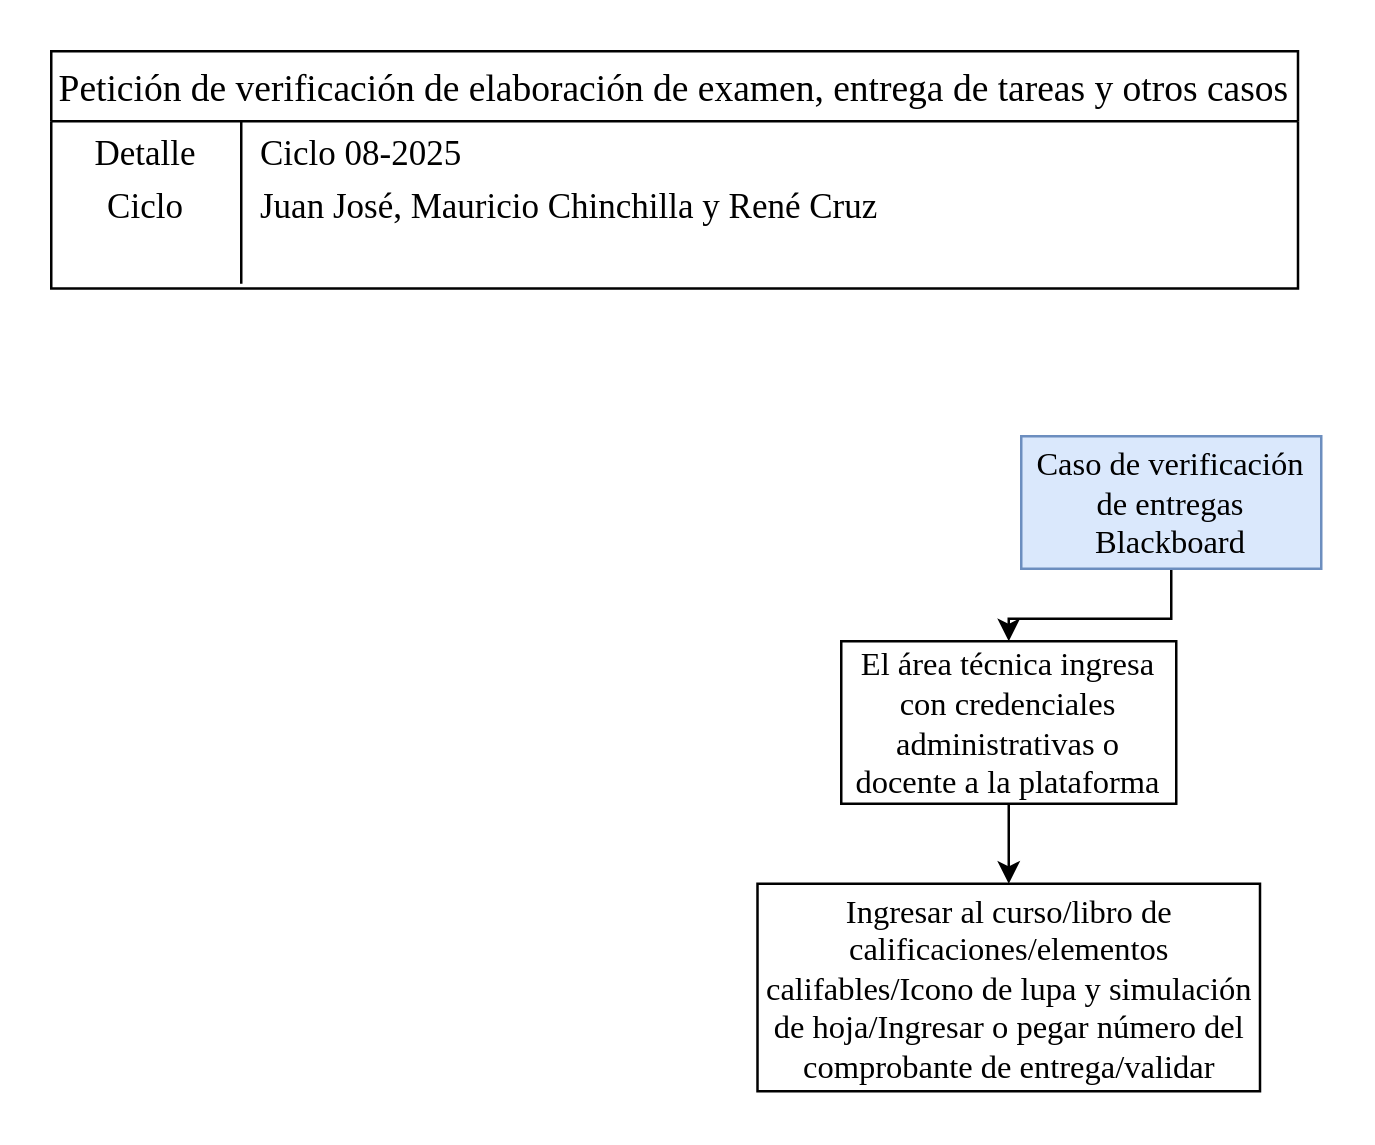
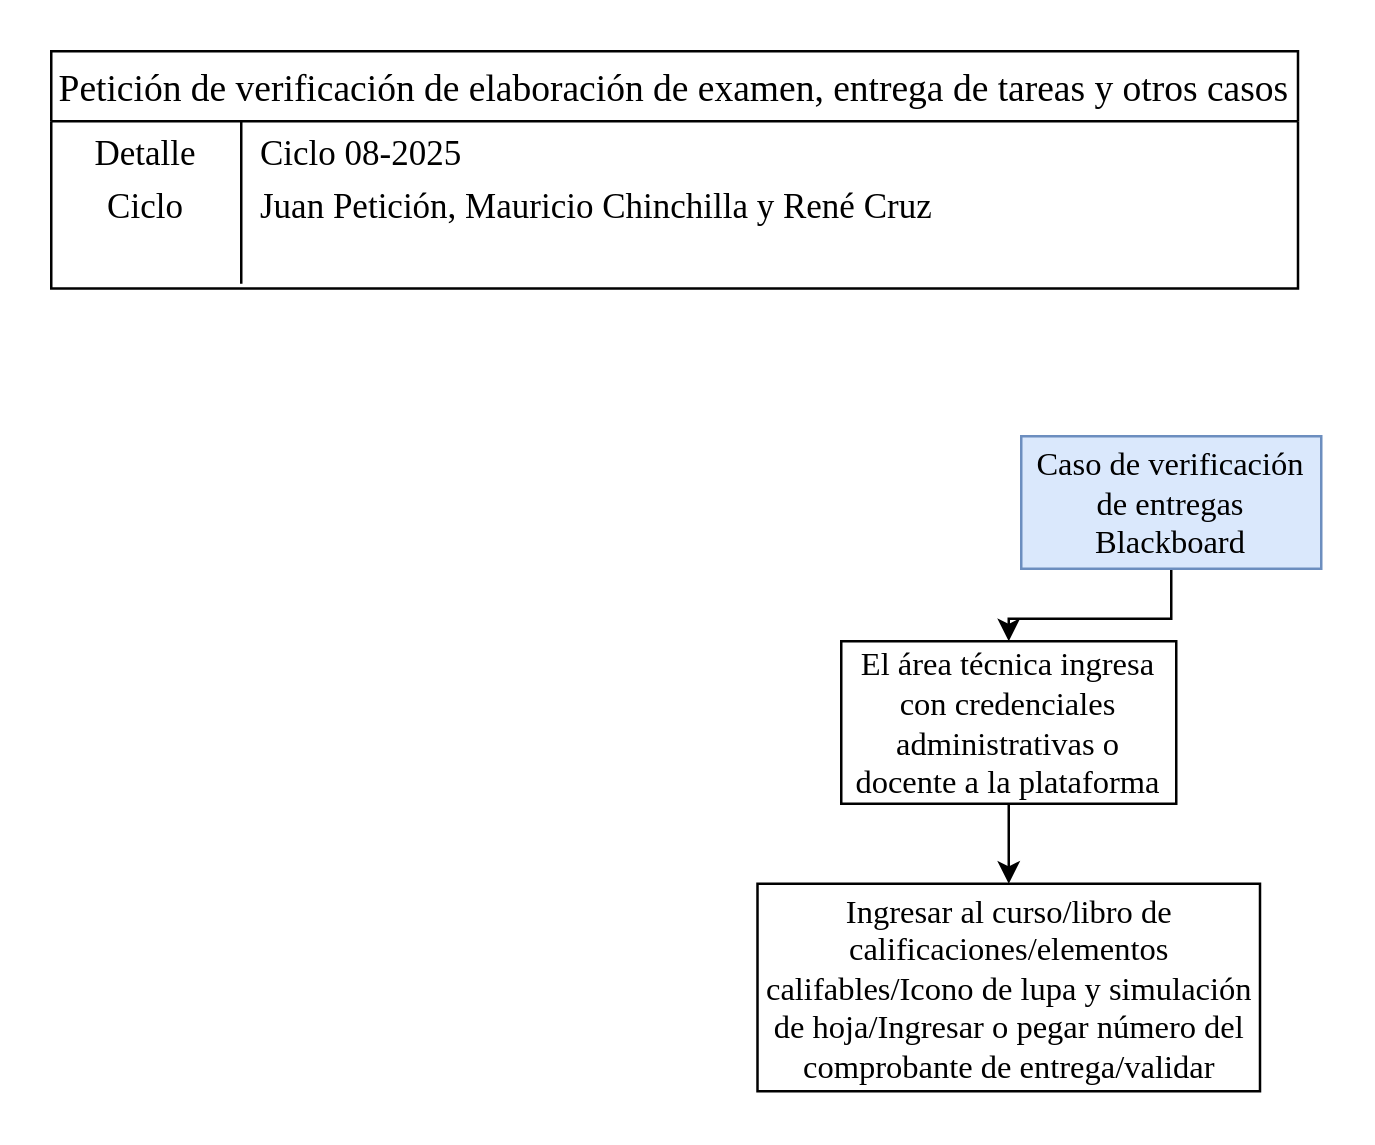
node "Juan José, Mauricio Chinchilla y René Cruz": label "Juan José, Mauricio Chinchilla y René Cruz" -> "Juan Petición, Mauricio Chinchilla y René Cruz"
